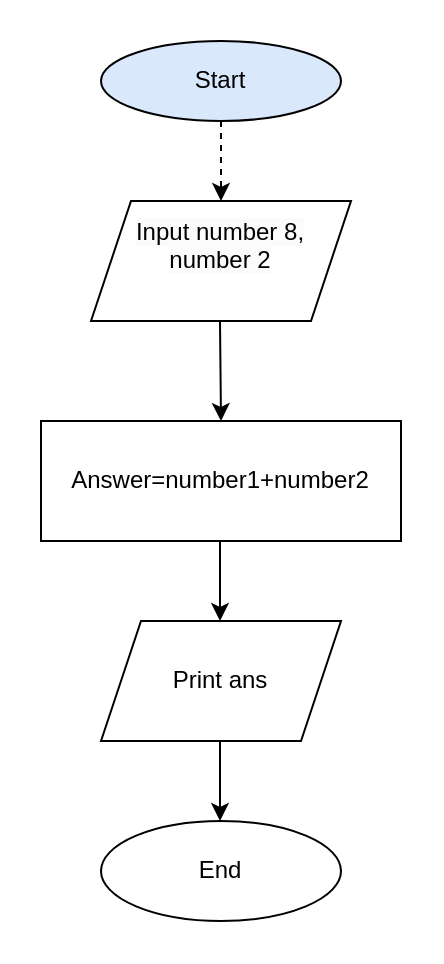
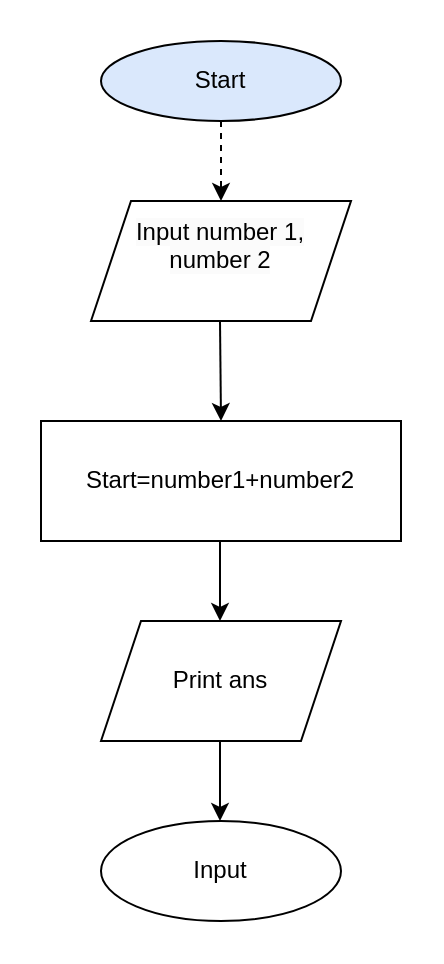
node "Input number 8, number 2": label "Input number 8, number 2" -> "Input number 1, number 2"
node "Answer=number1+number2": label "Answer=number1+number2" -> "Start=number1+number2"
node "End": label "End" -> "Input"
